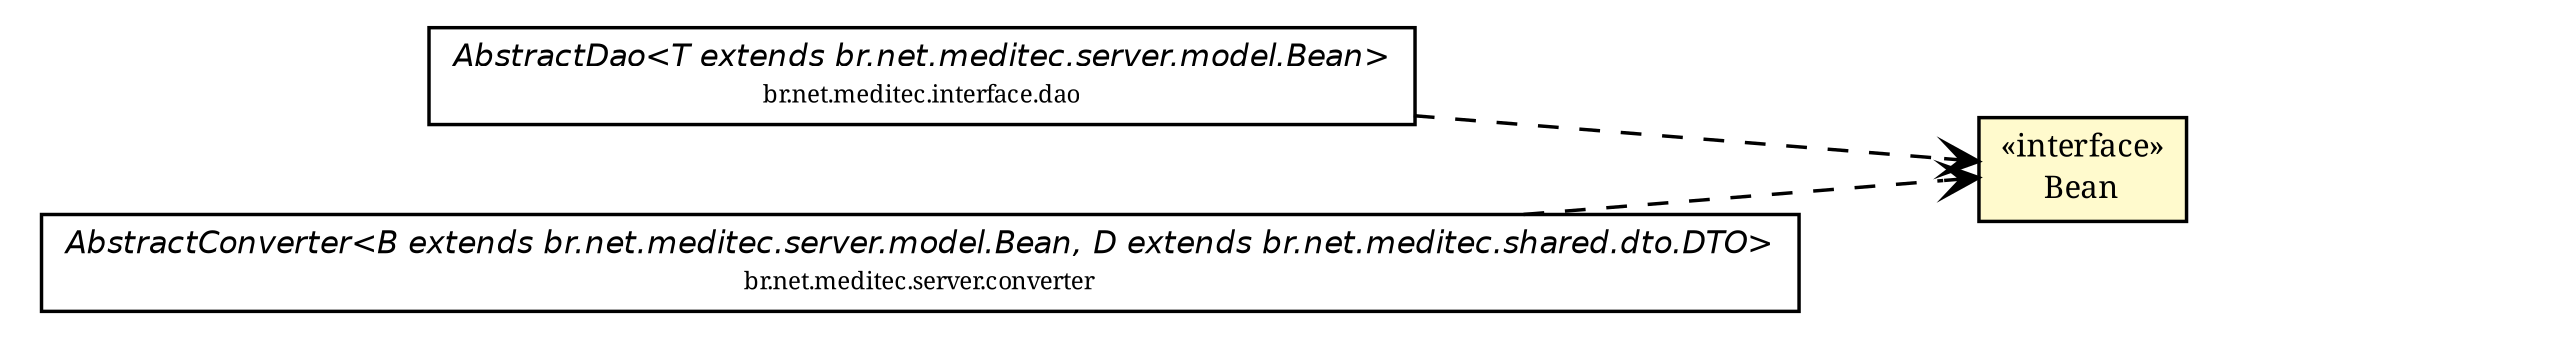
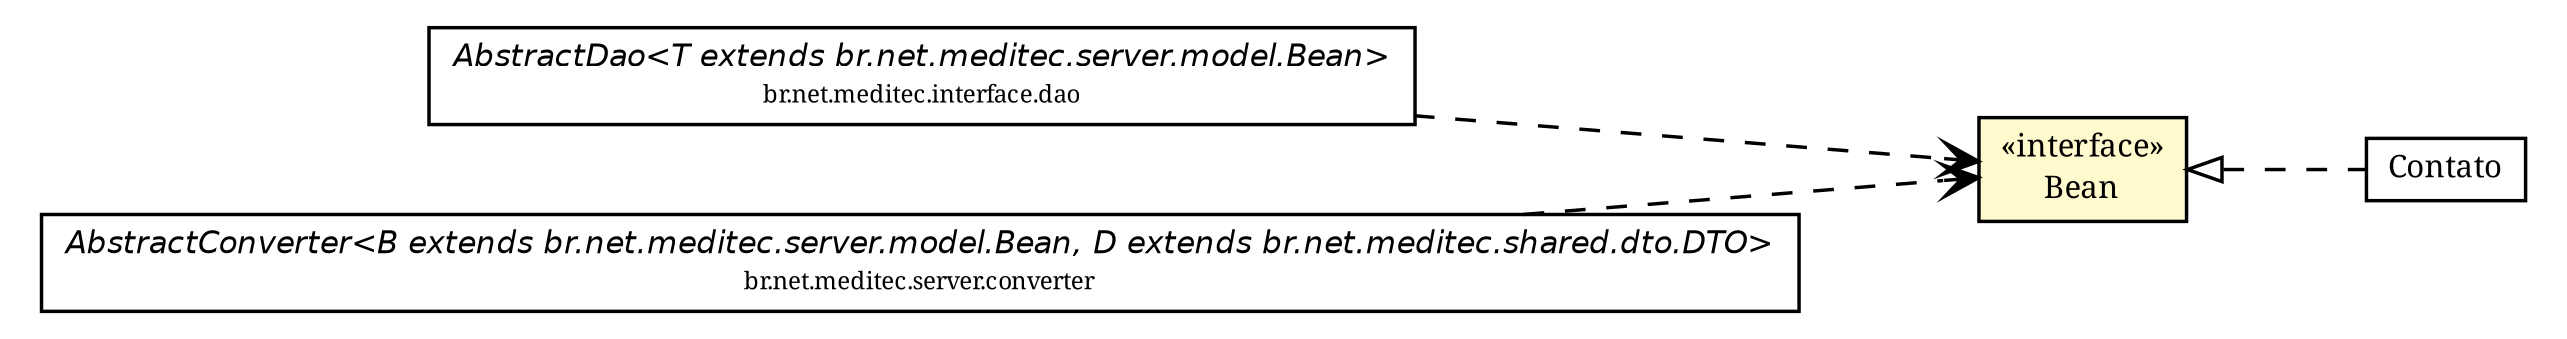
node "Contato": added
